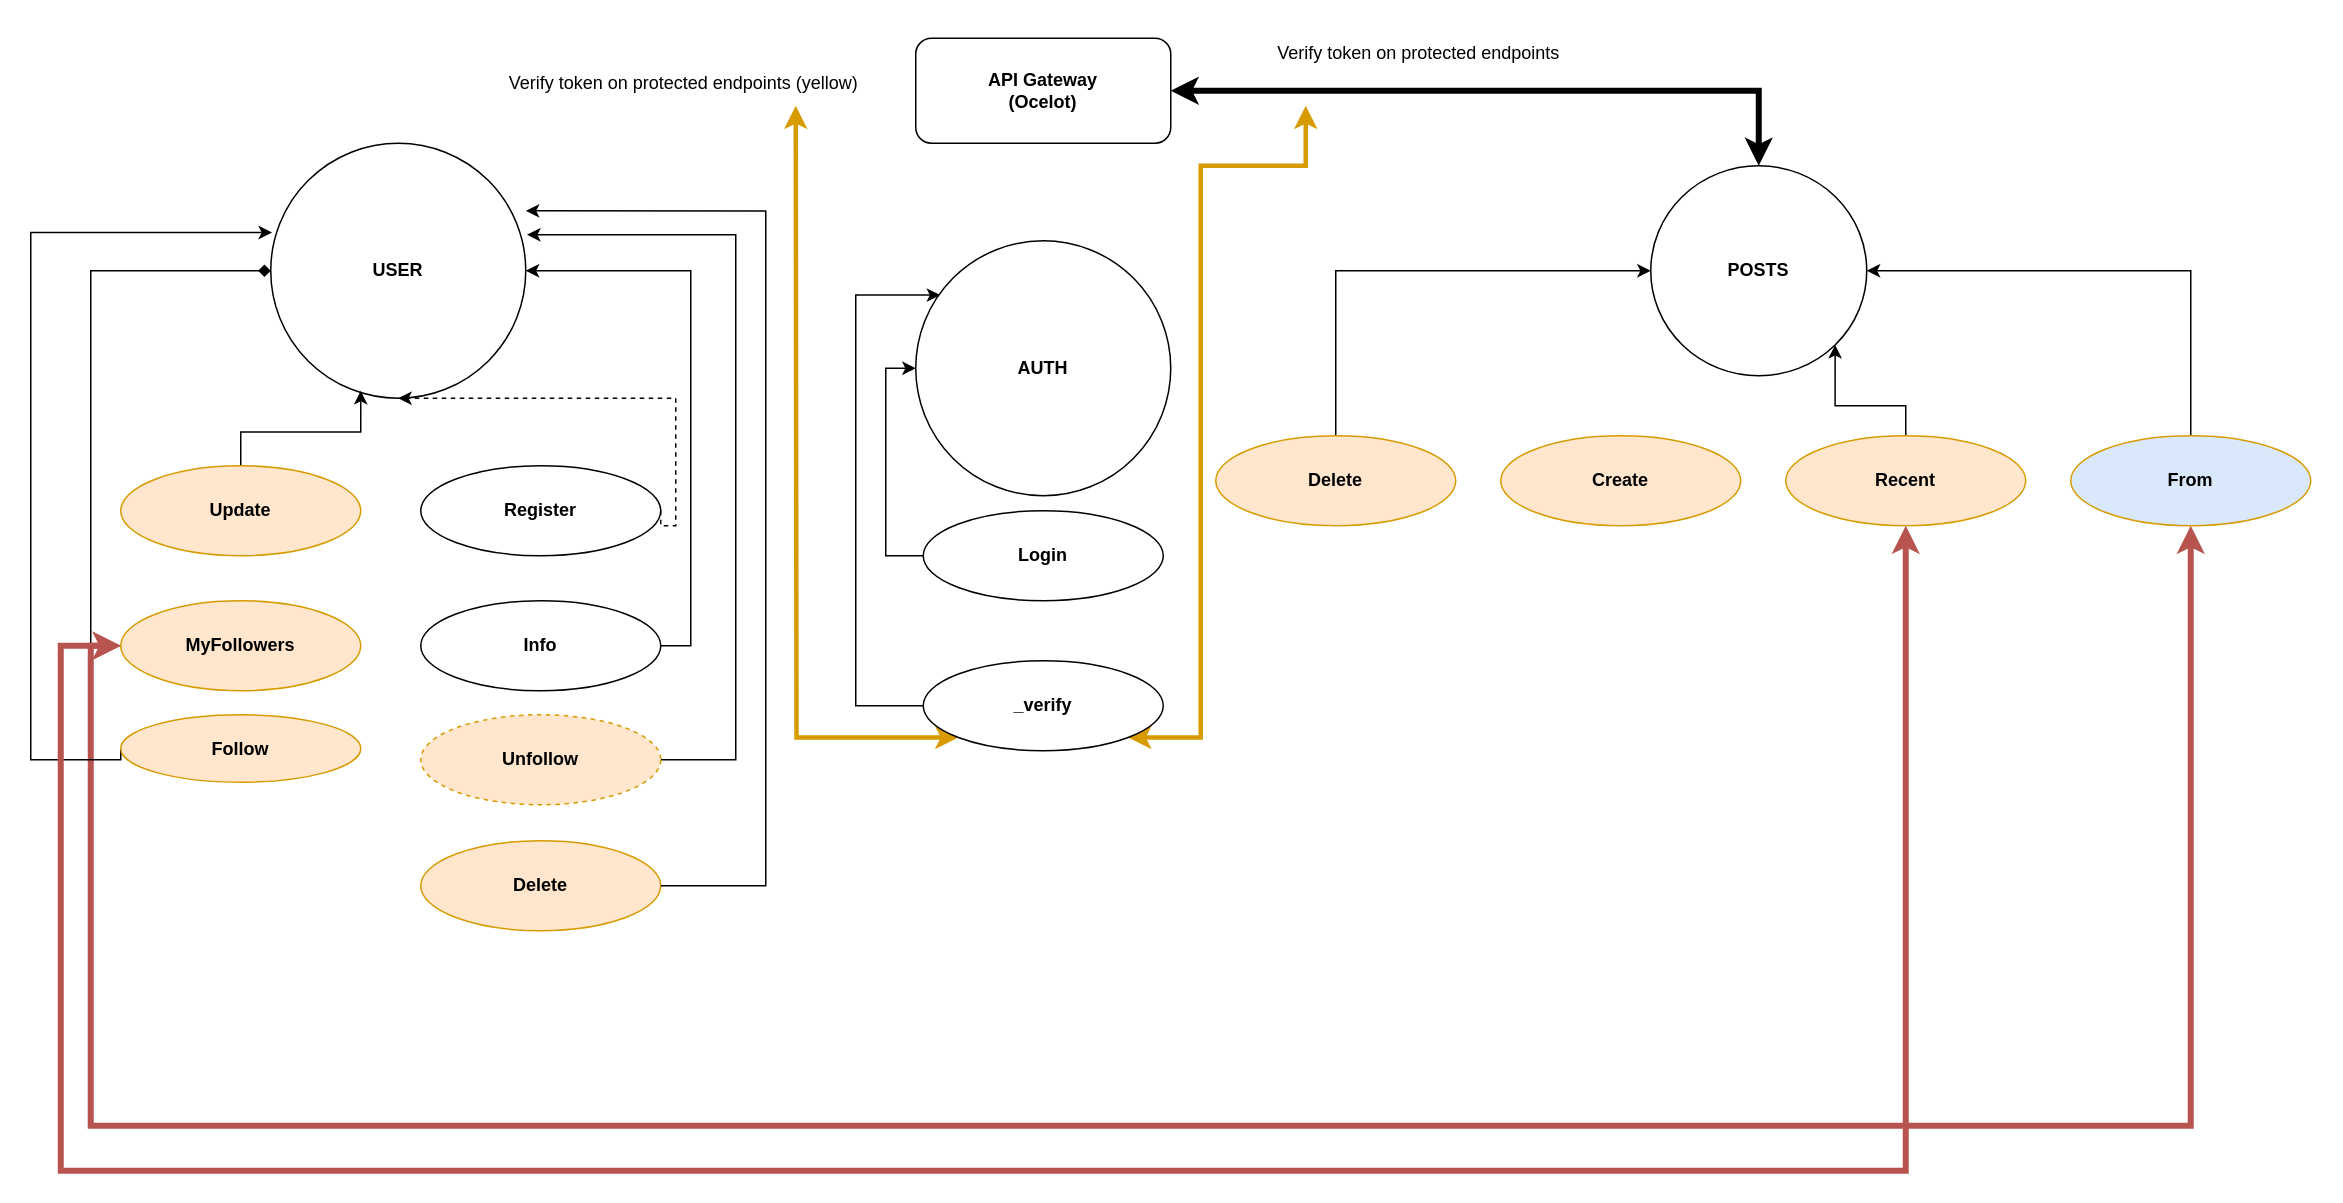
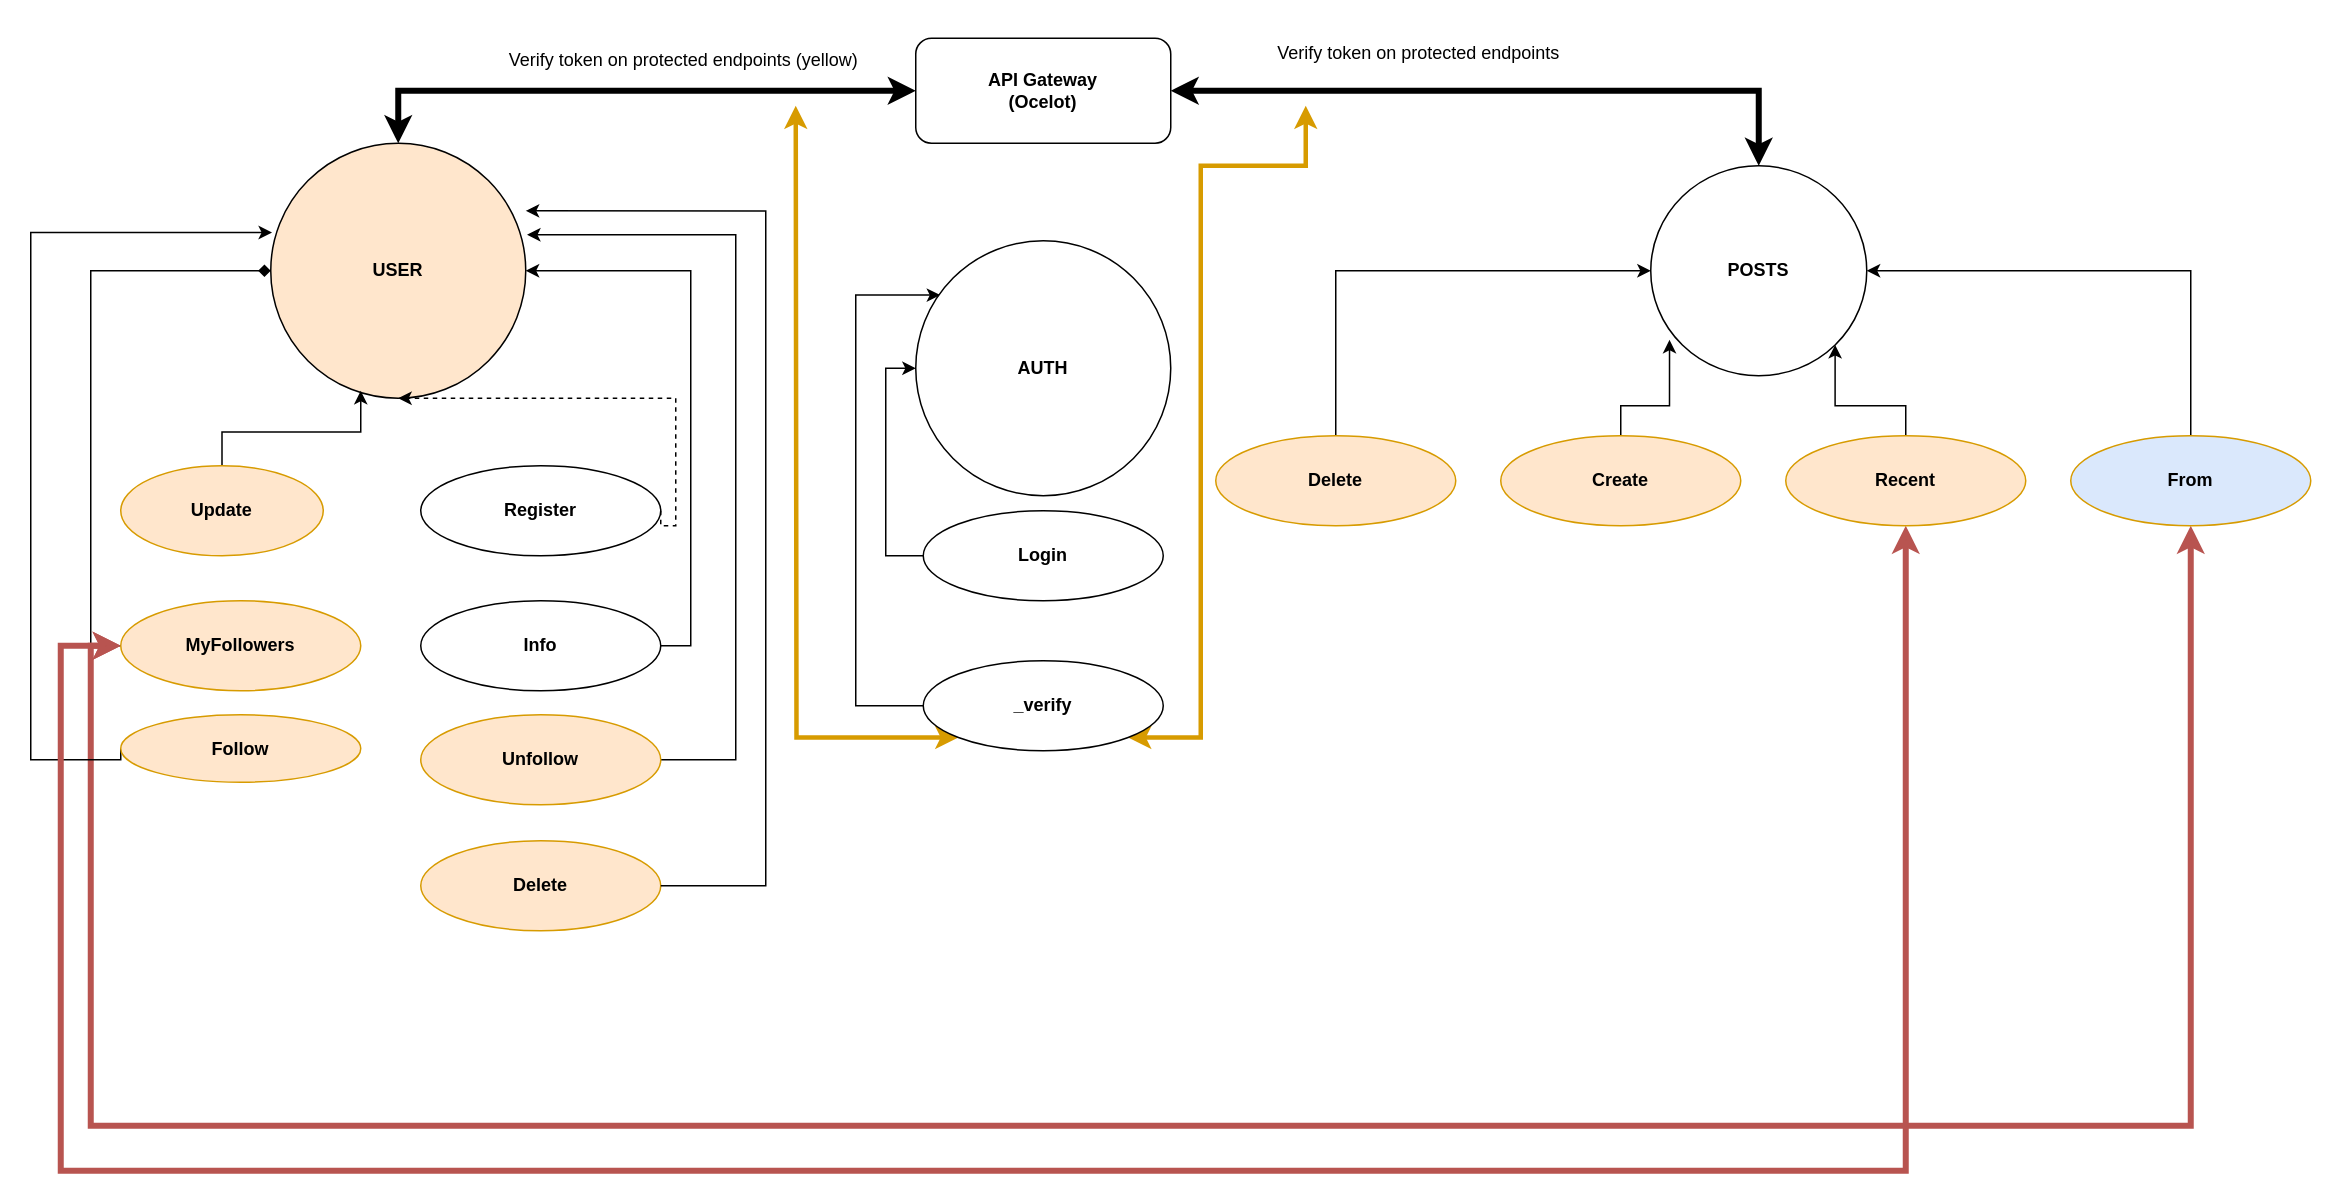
node "Verify token on protected endpoints (yellow)": moved (683, 83) -> (683, 61)
edge "API Gateway (Ocelot)" -- "USER": added
node "USER": fillcolor #ffffff -> #ffe6cc
edge "Create" -> "POSTS": added
node "Update": size 240x90 -> 203x90
node "Unfollow": style dashed -> solid
